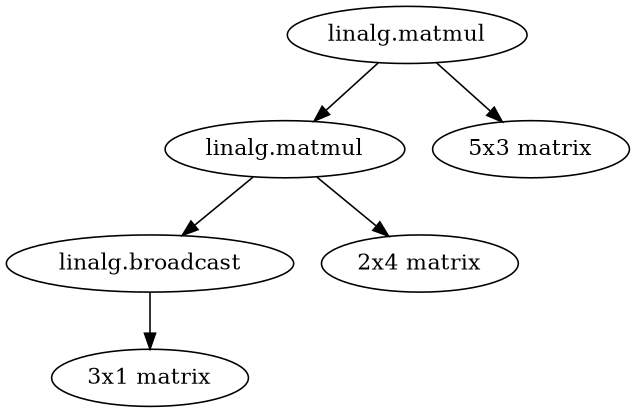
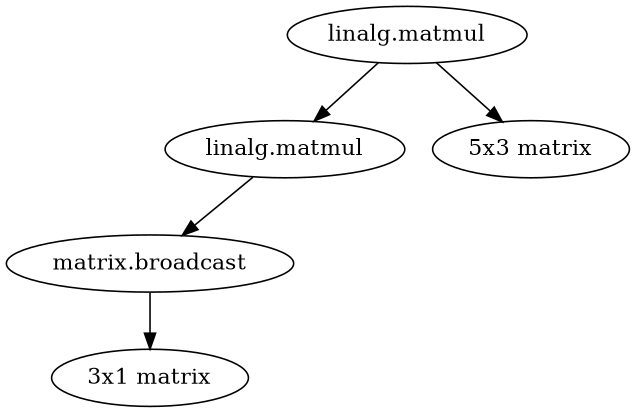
node "linalg.broadcast": label "linalg.broadcast" -> "matrix.broadcast"
node "2x4 matrix": removed
